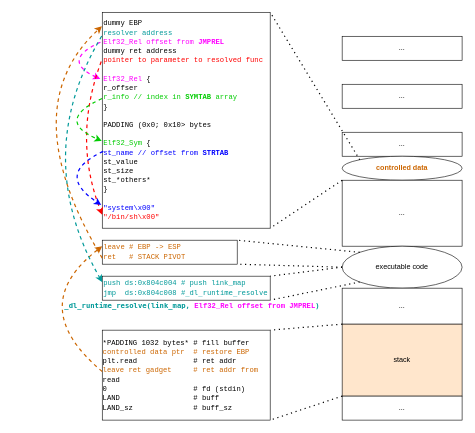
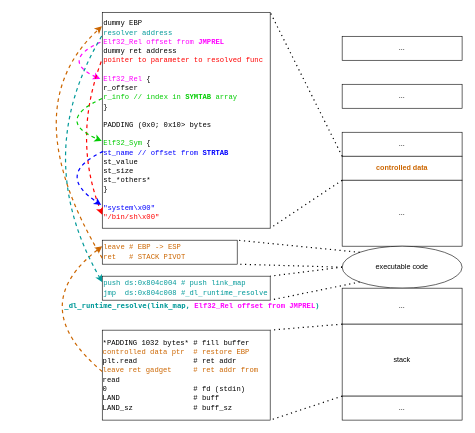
node "controlled data": shape ellipse -> rectangle
node "stack": fillcolor #ffe6cc -> #ffffff
